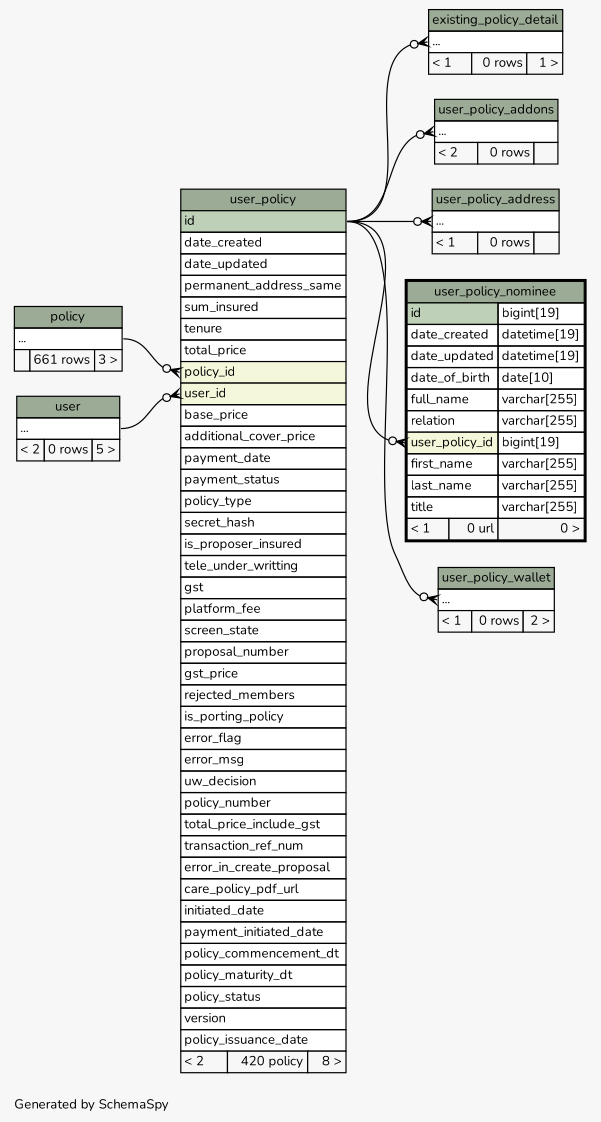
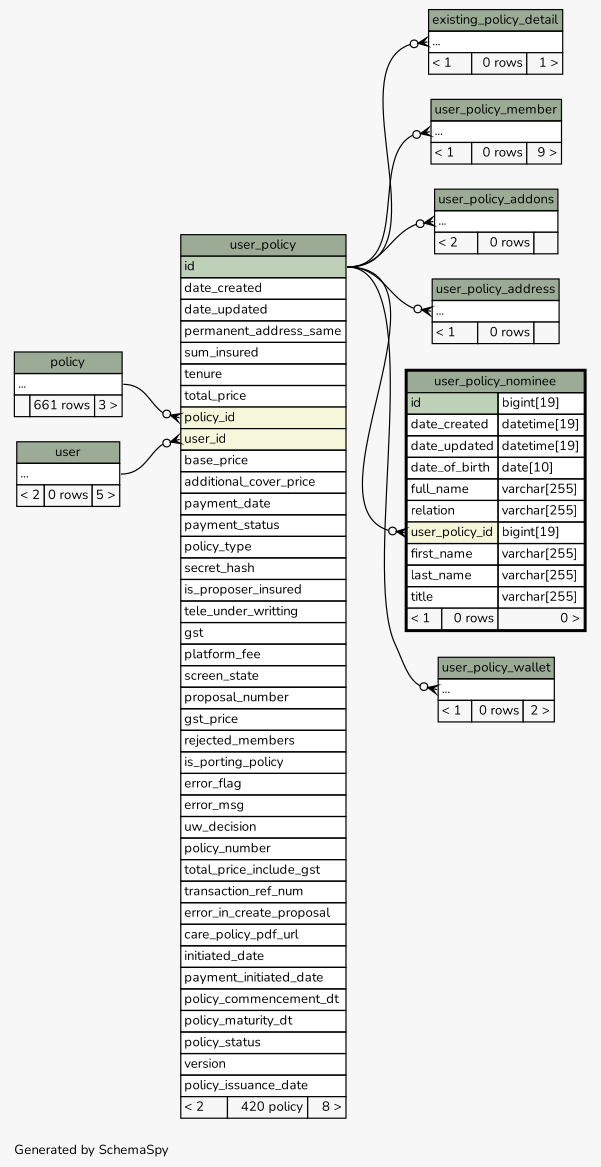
node "user_policy_member": added
node "user_policy_nominee": text "0 url" -> "0 rows"
